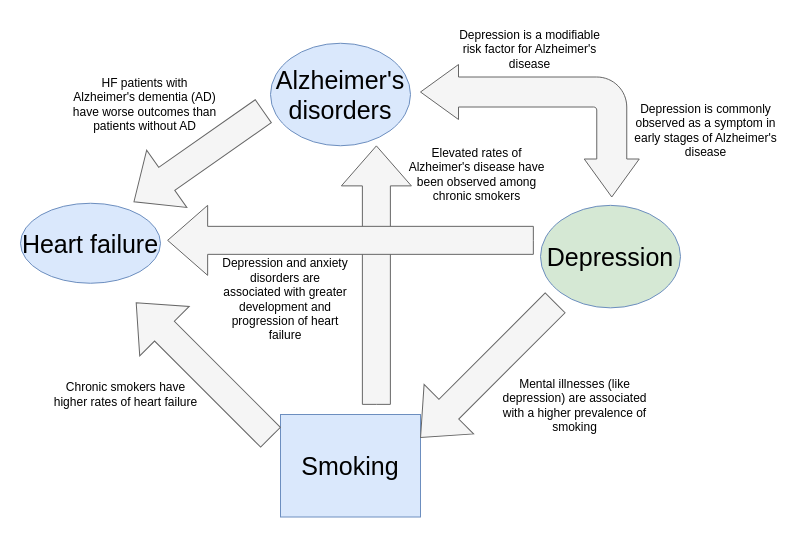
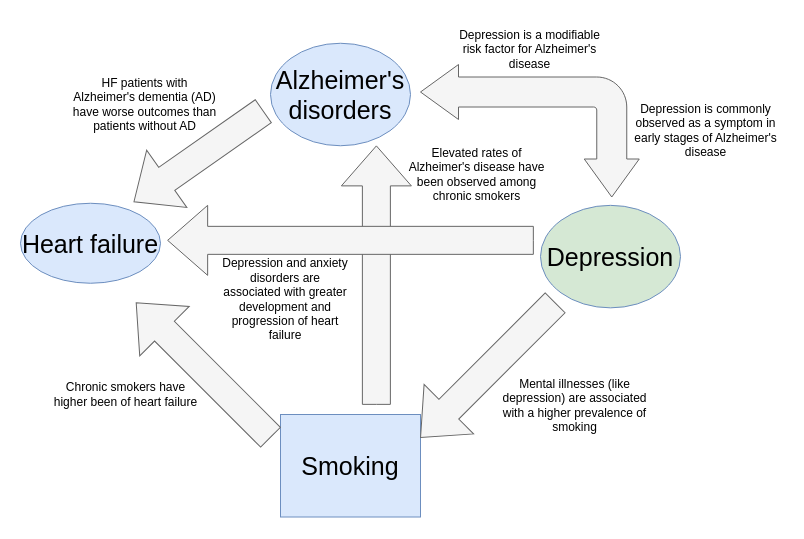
node "Chronic smokers have higher rates of heart failure": label "Chronic smokers have higher rates of heart failure" -> "Chronic smokers have higher been of heart failure"
